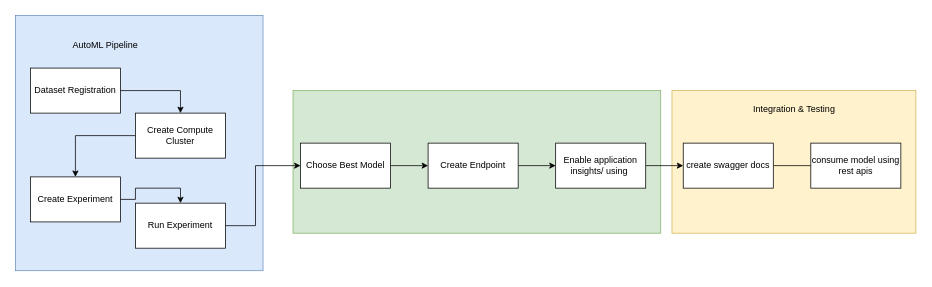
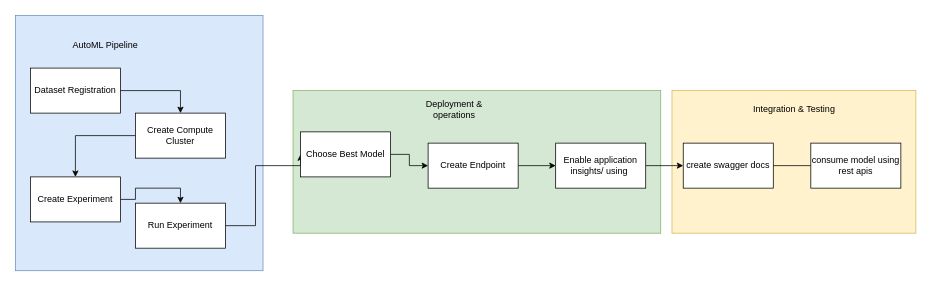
node "Deployment & operations": added
node "Choose Best Model": moved (345, 165) -> (345, 154)
